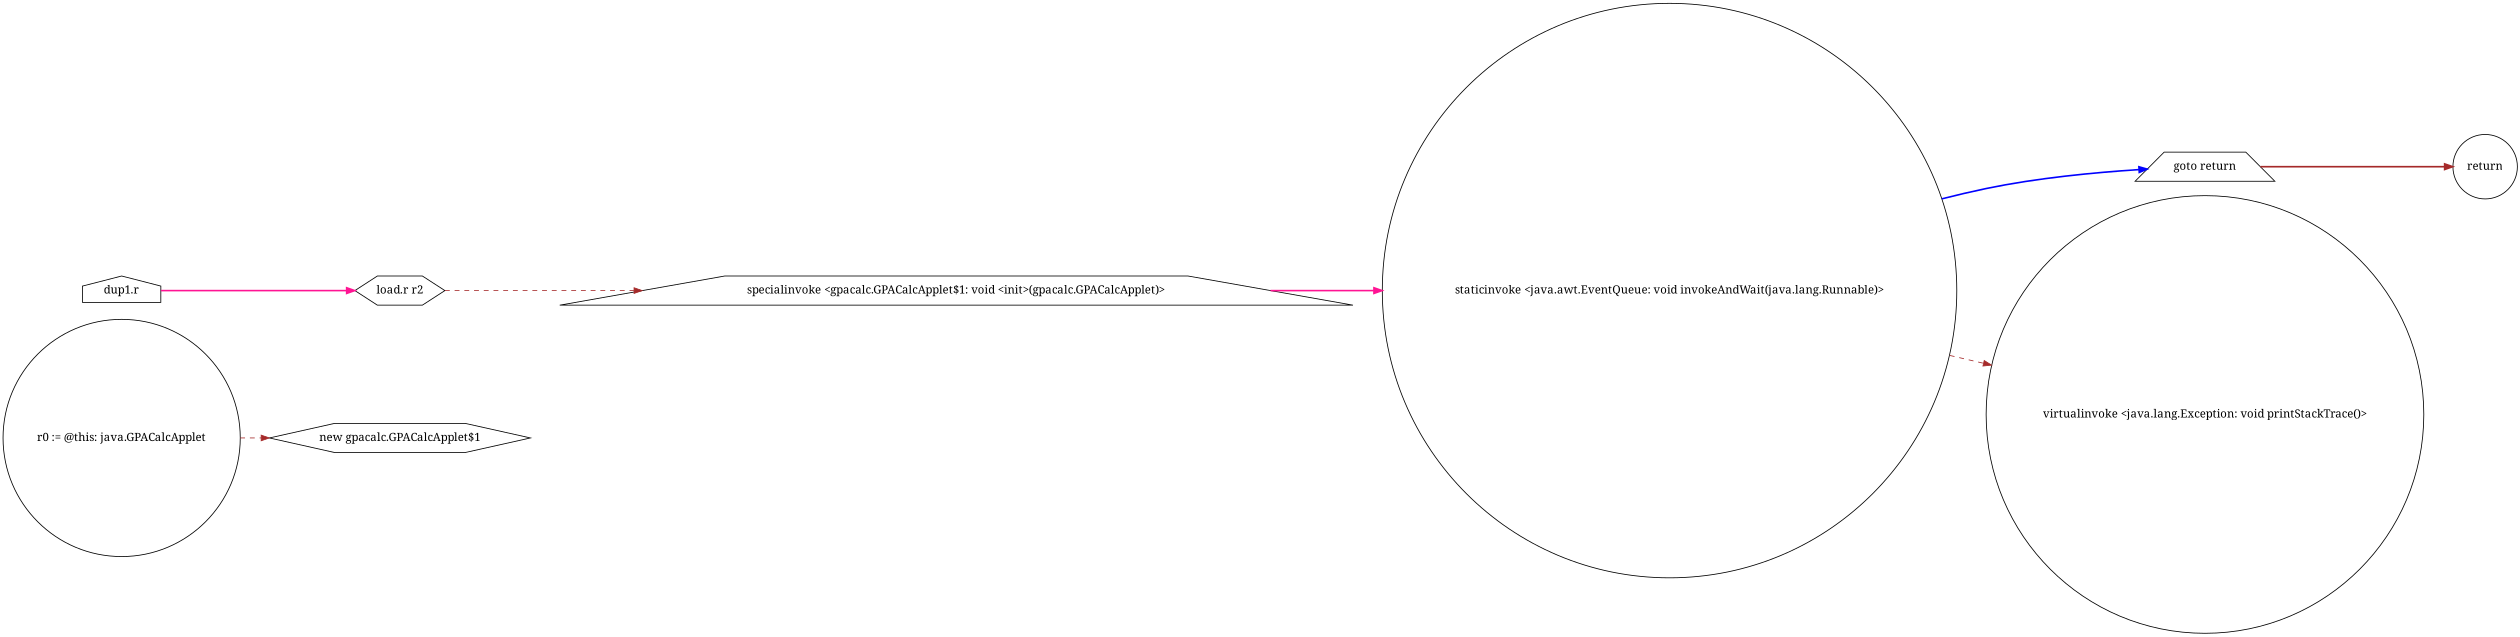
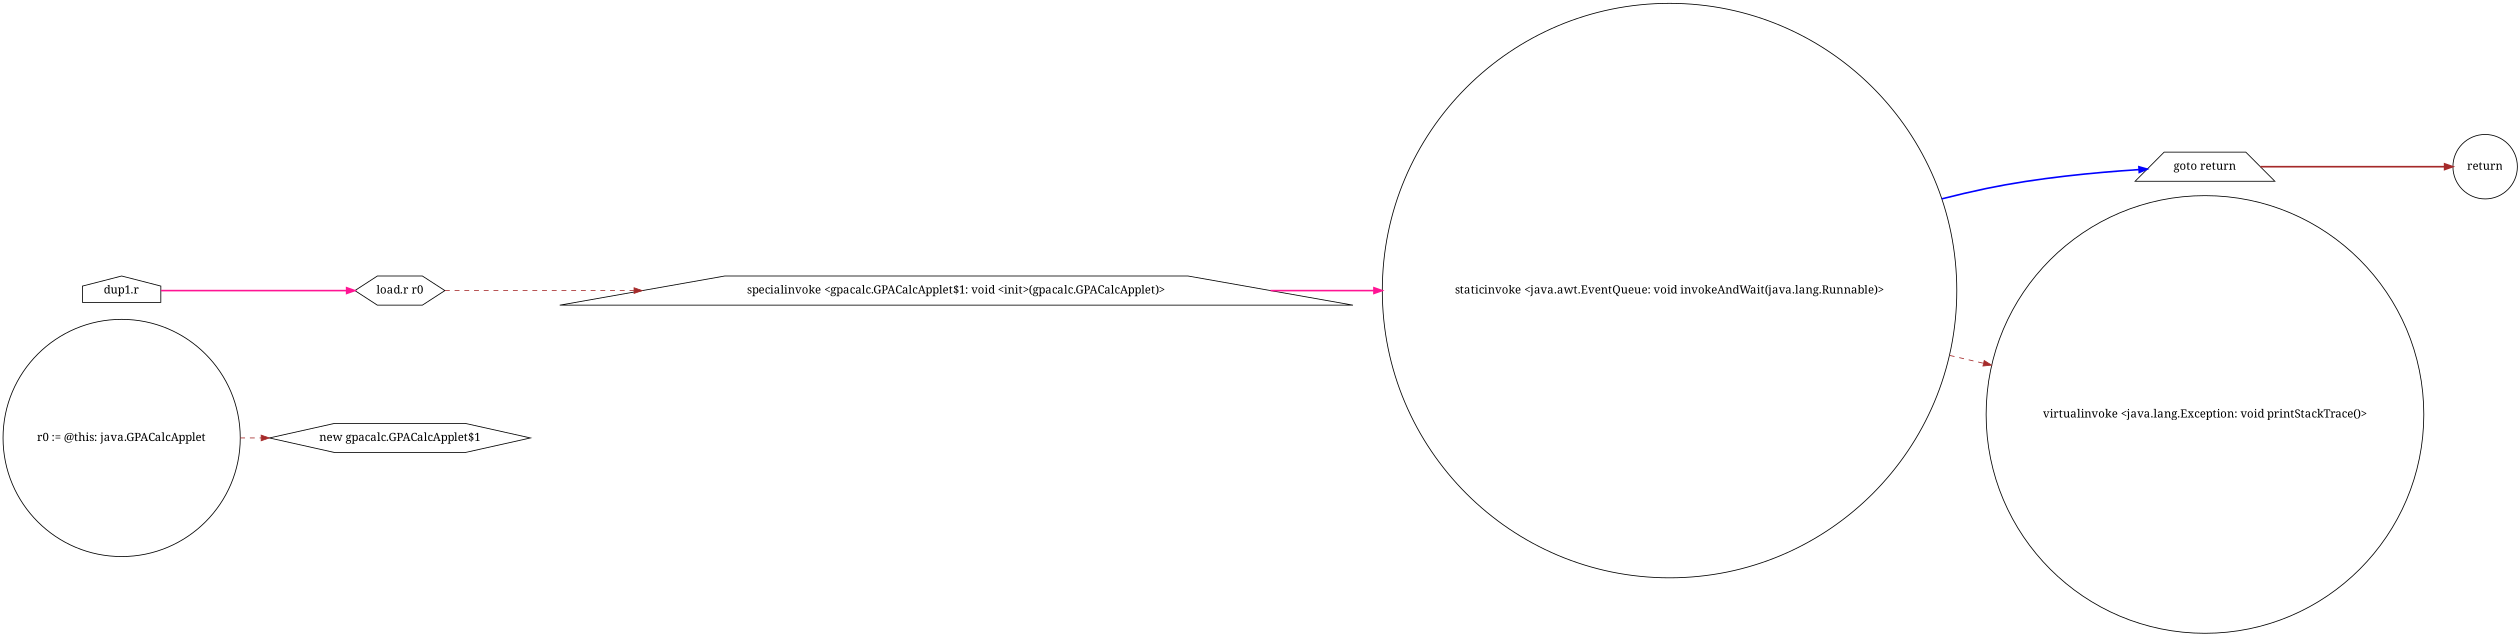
node "load.r r2": label "load.r r2" -> "load.r r0"
